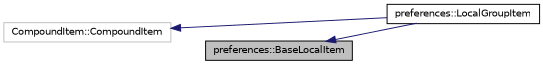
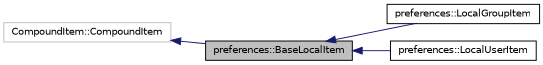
edge "preferences::LocalGroupItem" -> "CompoundItem::CompoundItem": now "preferences::BaseLocalItem" -> "CompoundItem::CompoundItem"
node "preferences::LocalUserItem": added
